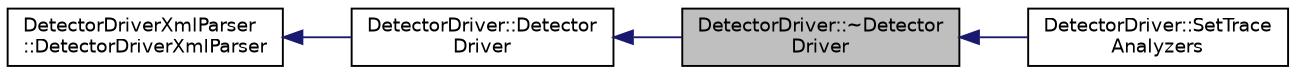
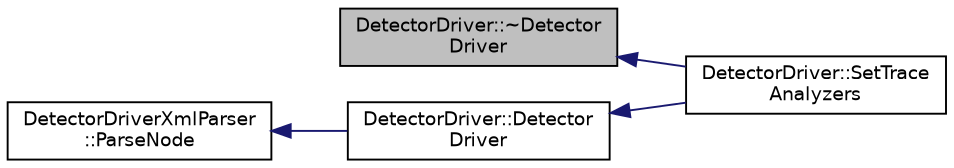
node "DetectorDriverXmlParser ::DetectorDriverXmlParser": label "DetectorDriverXmlParser ::DetectorDriverXmlParser" -> "DetectorDriverXmlParser ::ParseNode"
edge "DetectorDriver::~Detector Driver" -> "DetectorDriver::Detector Driver": now "DetectorDriver::SetTrace Analyzers" -> "DetectorDriver::Detector Driver"
